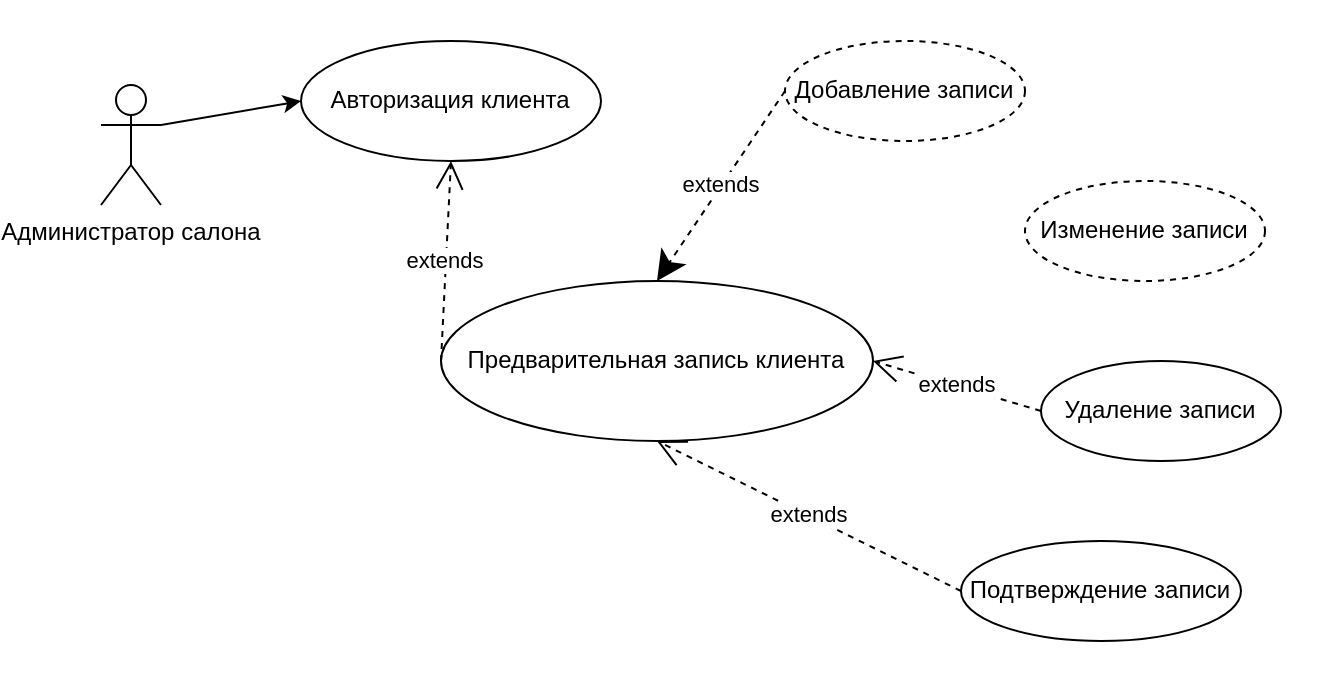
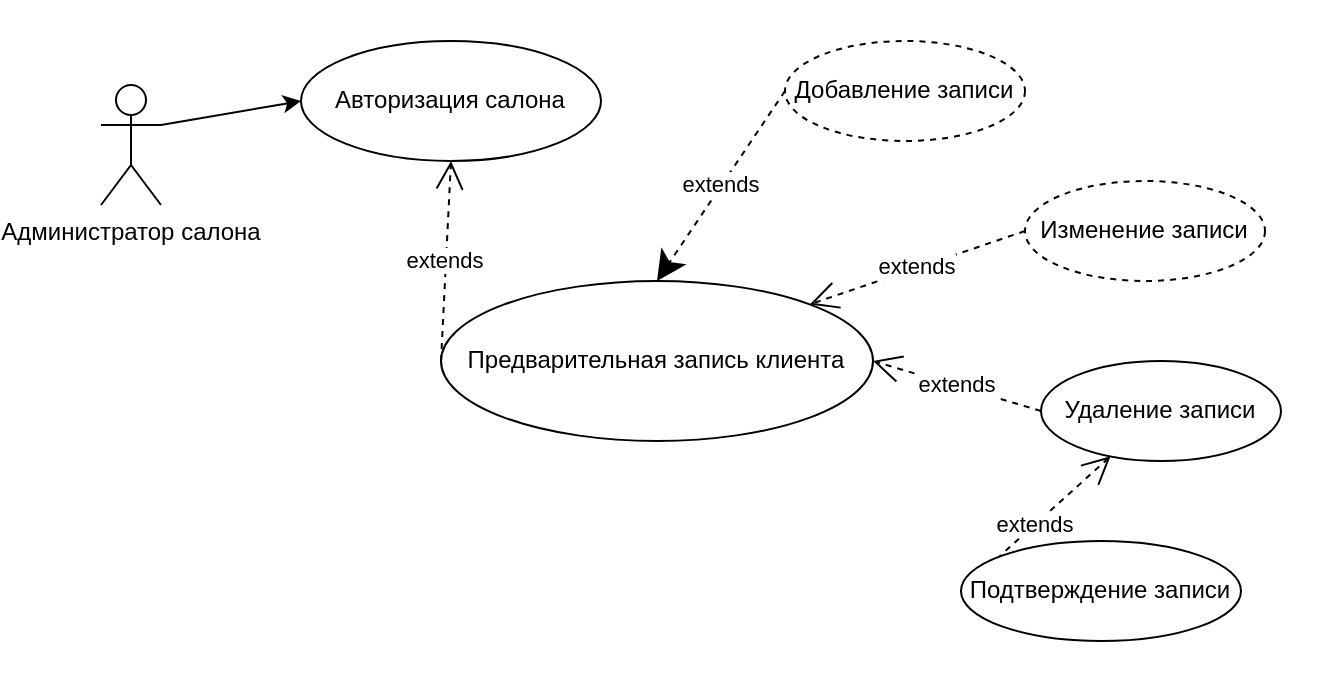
node "Авторизация клиента": label "Авторизация клиента" -> "Авторизация салона"
edge "Изменение записи" -> "Предварительная запись клиента": added, label "extends"
edge "Подтверждение записи" -> "Предварительная запись клиента": now "Подтверждение записи" -> "Удаление записи"
